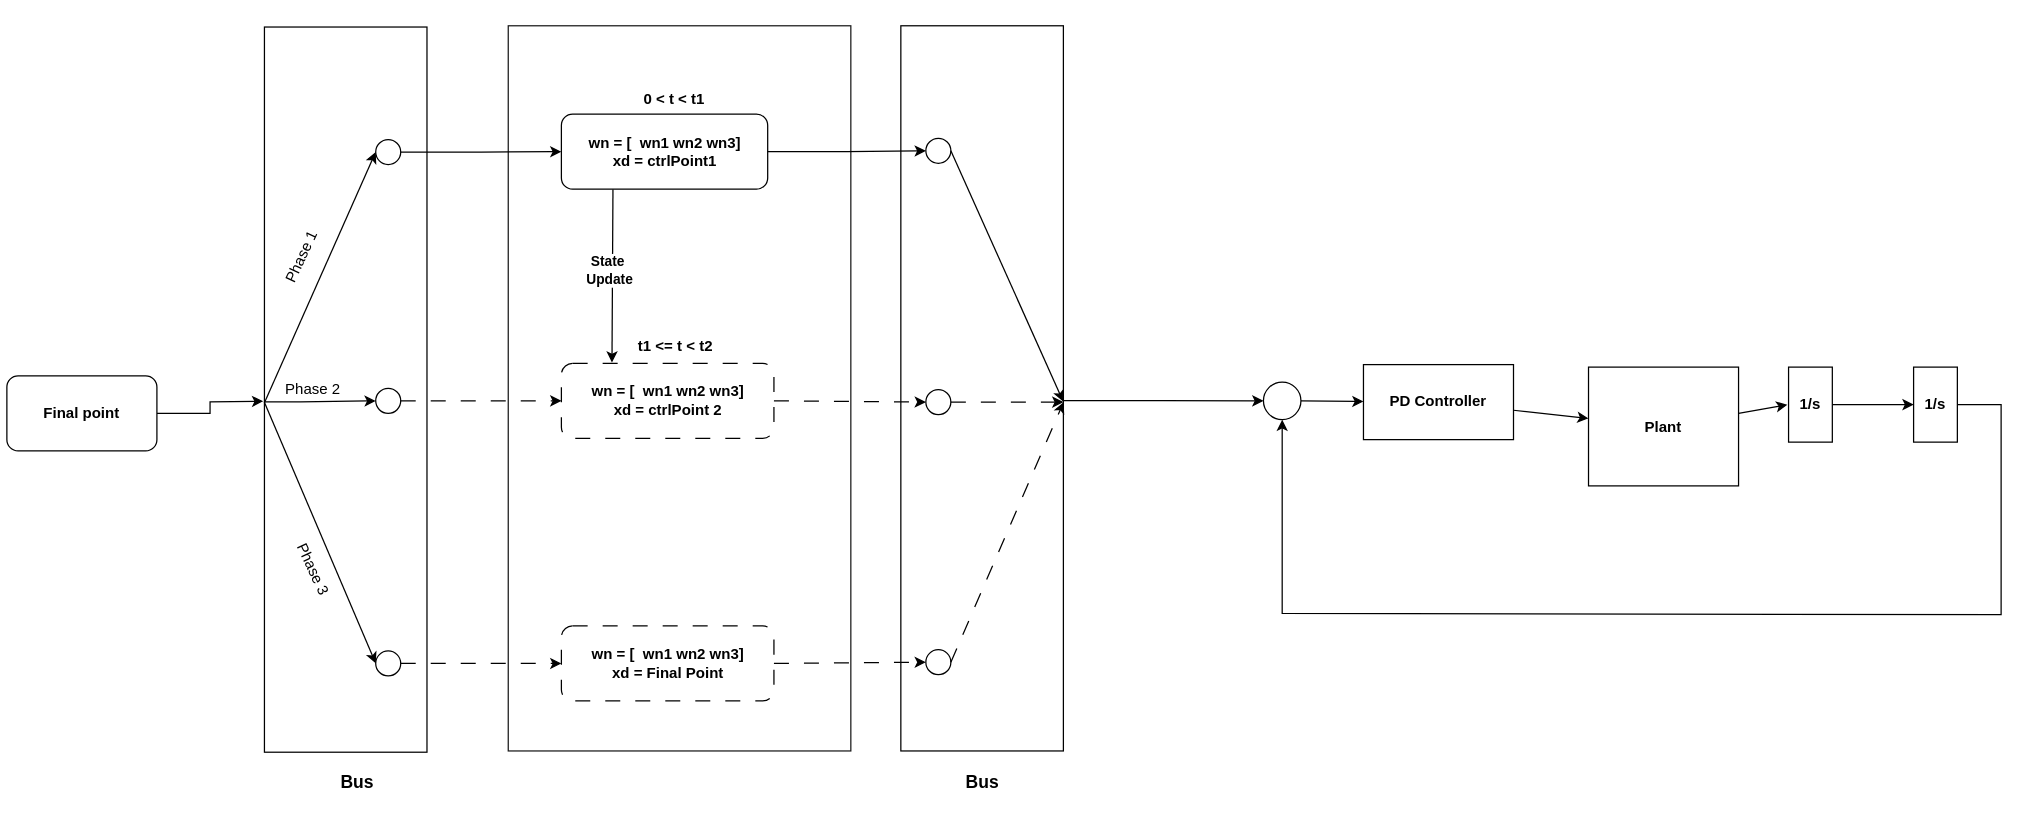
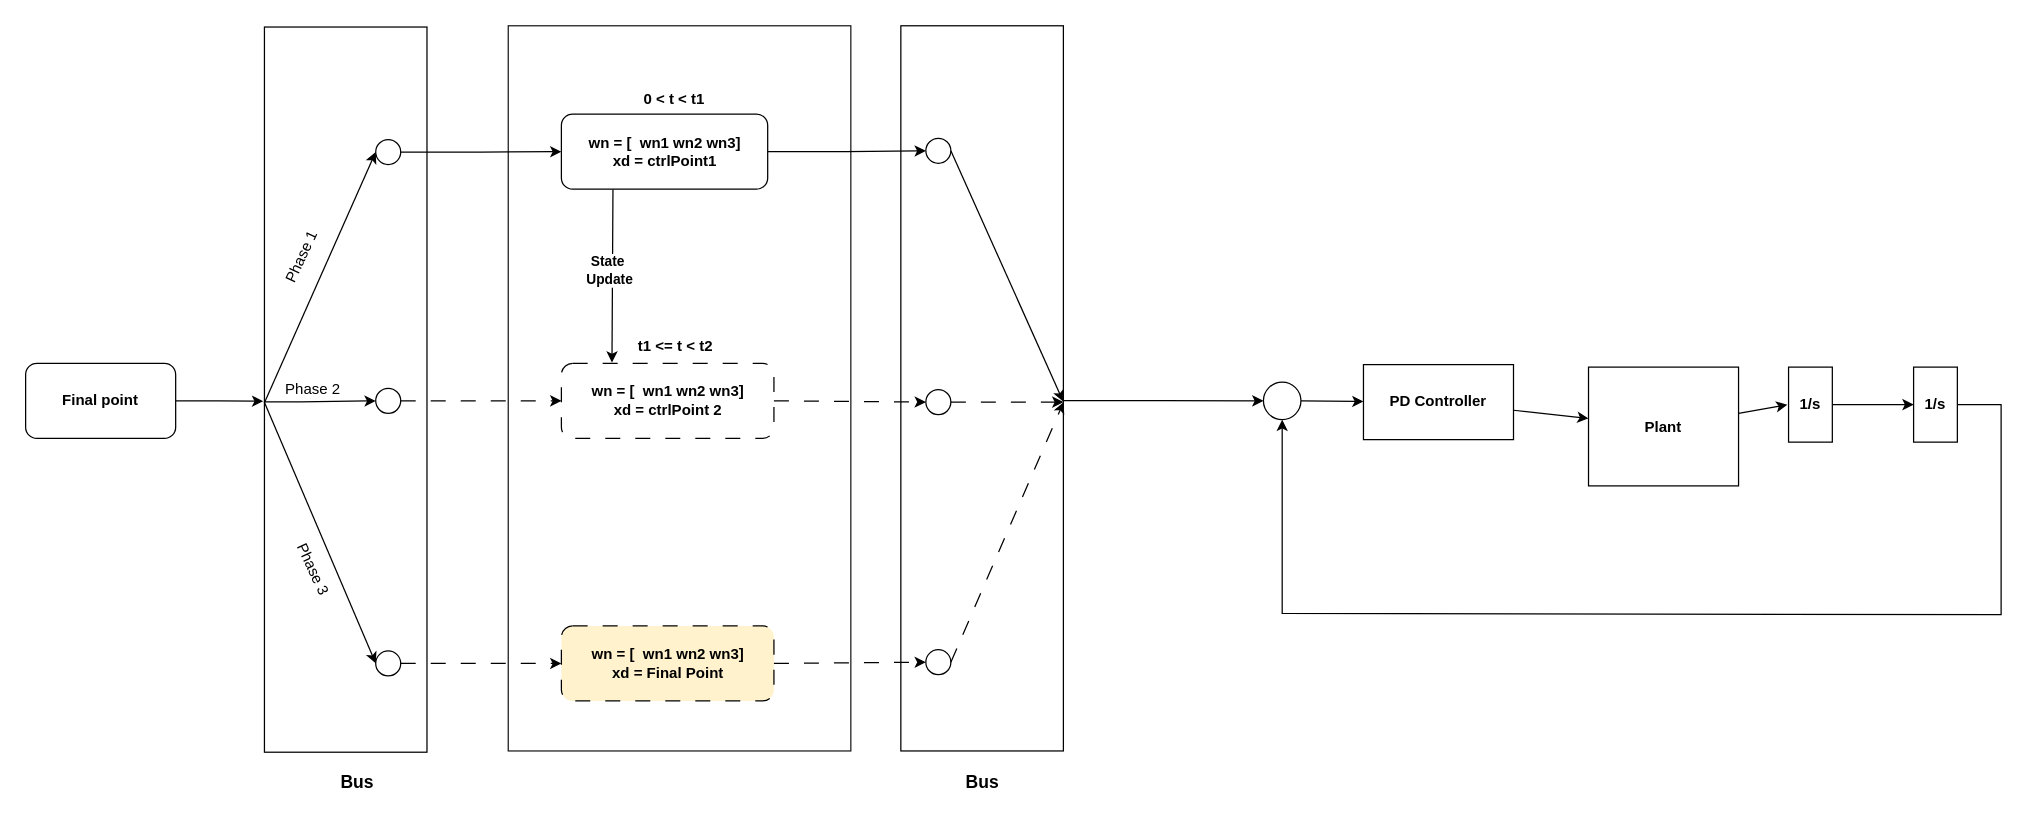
node "Final point": moved (82, 413) -> (101, 401)
node "wn = [ wn1 wn2 wn3] xd = Final Point": fillcolor #ffffff -> #fff2cc
